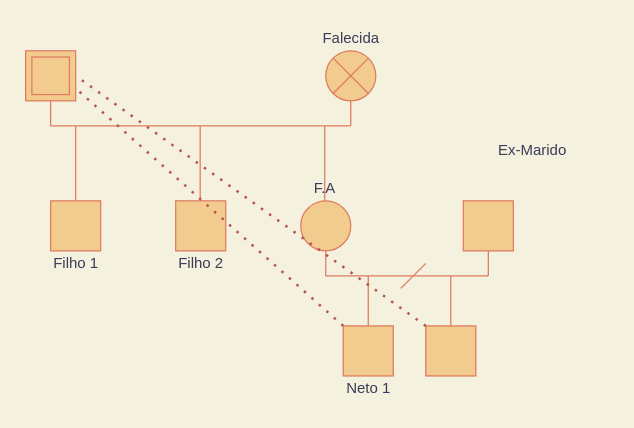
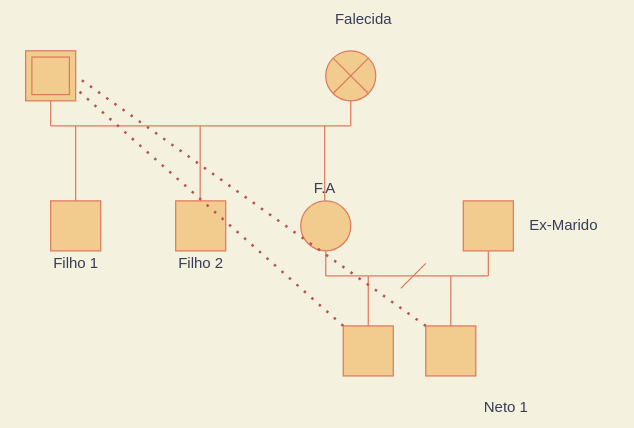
node "Falecida": moved (351, 38) -> (363, 19)
node "Ex-Marido": moved (532, 151) -> (563, 226)
node "Neto 1": moved (368, 388) -> (506, 407)
